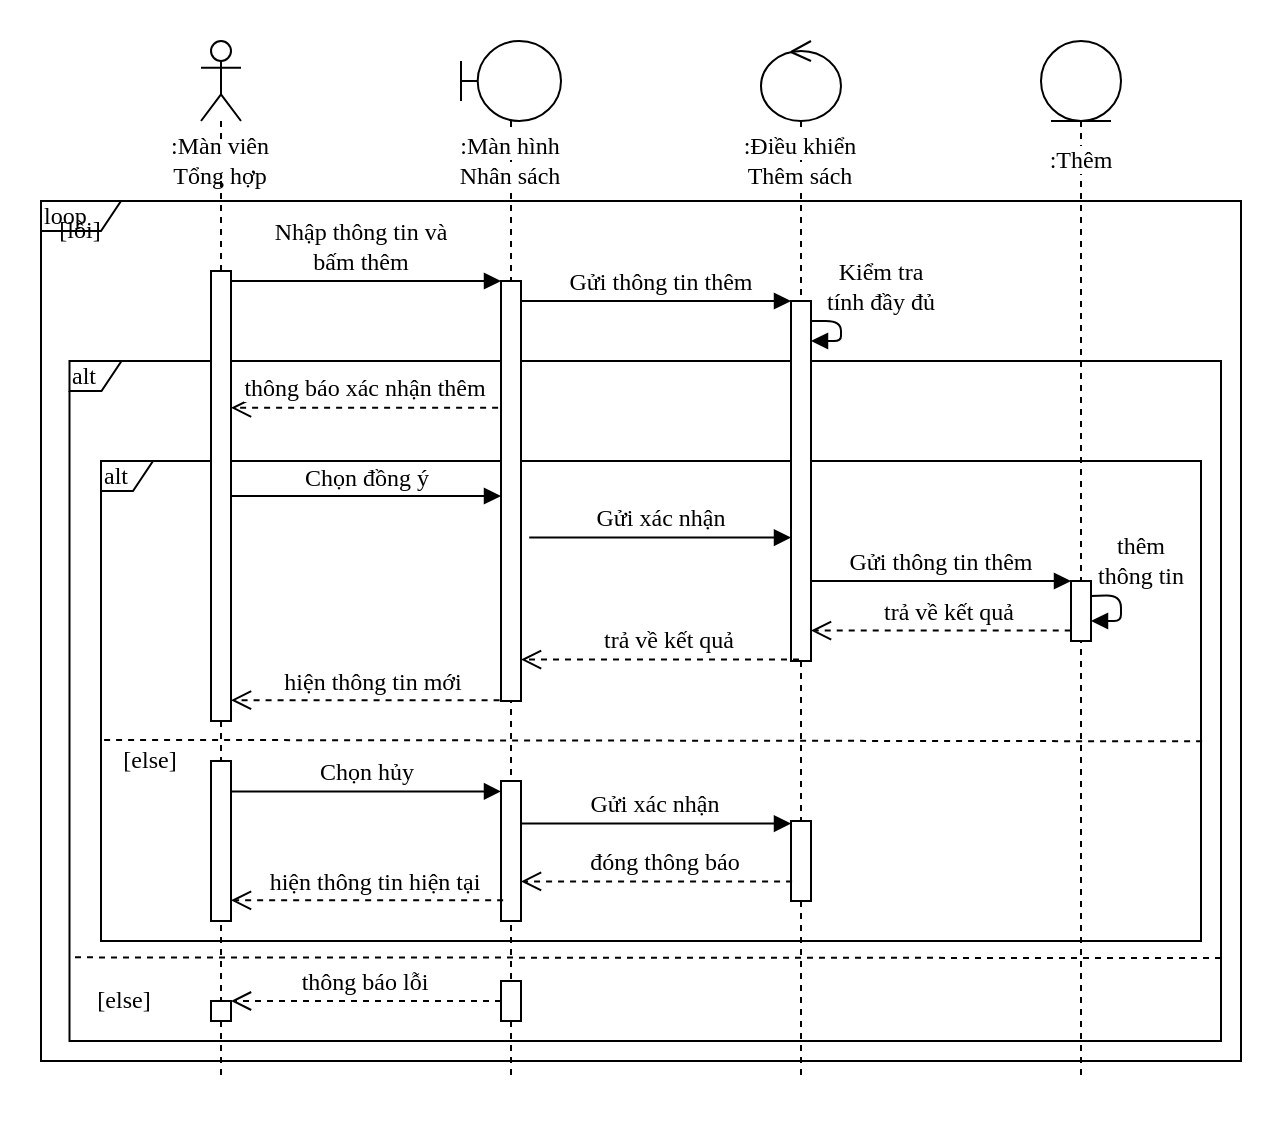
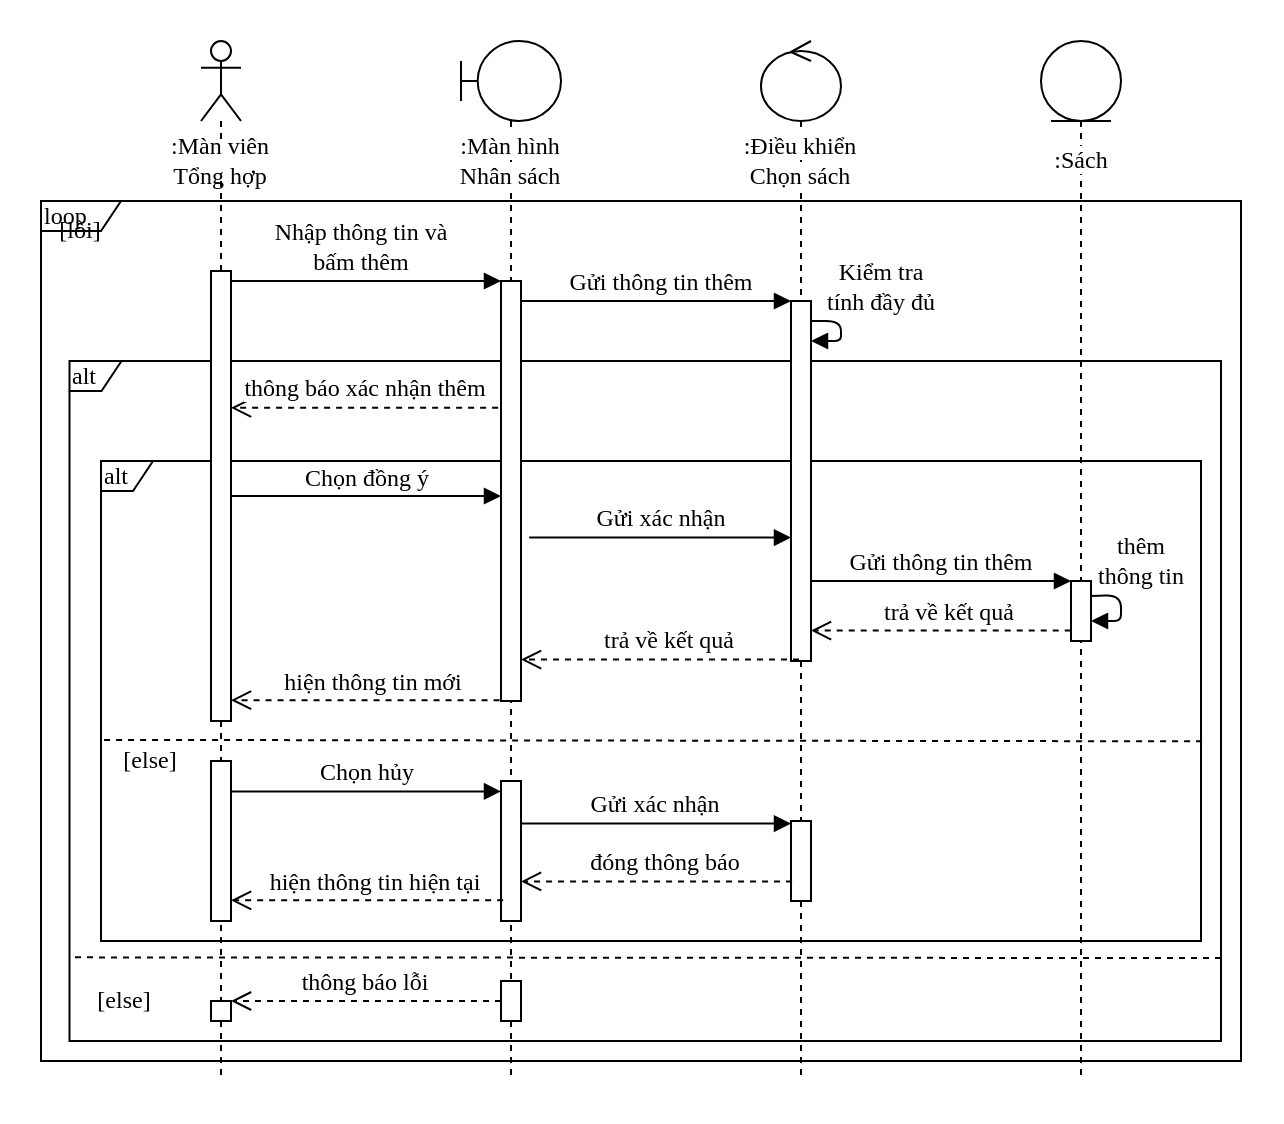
node ":Điều khiển Thêm sách": label ":Điều khiển Thêm sách" -> ":Điều khiển Chọn sách"
node ":Thêm": label ":Thêm" -> ":Sách"
